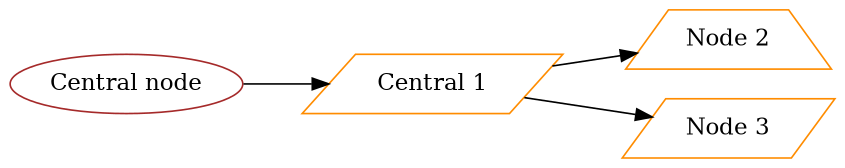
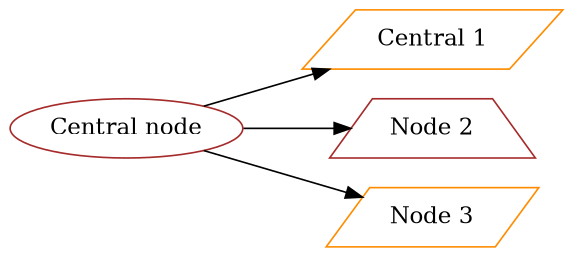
node "Node 2": color darkorange -> brown
edge "Central 1" -> "Node 2": now "Central node" -> "Node 2"
edge "Central 1" -> "Node 3": now "Central node" -> "Node 3"
